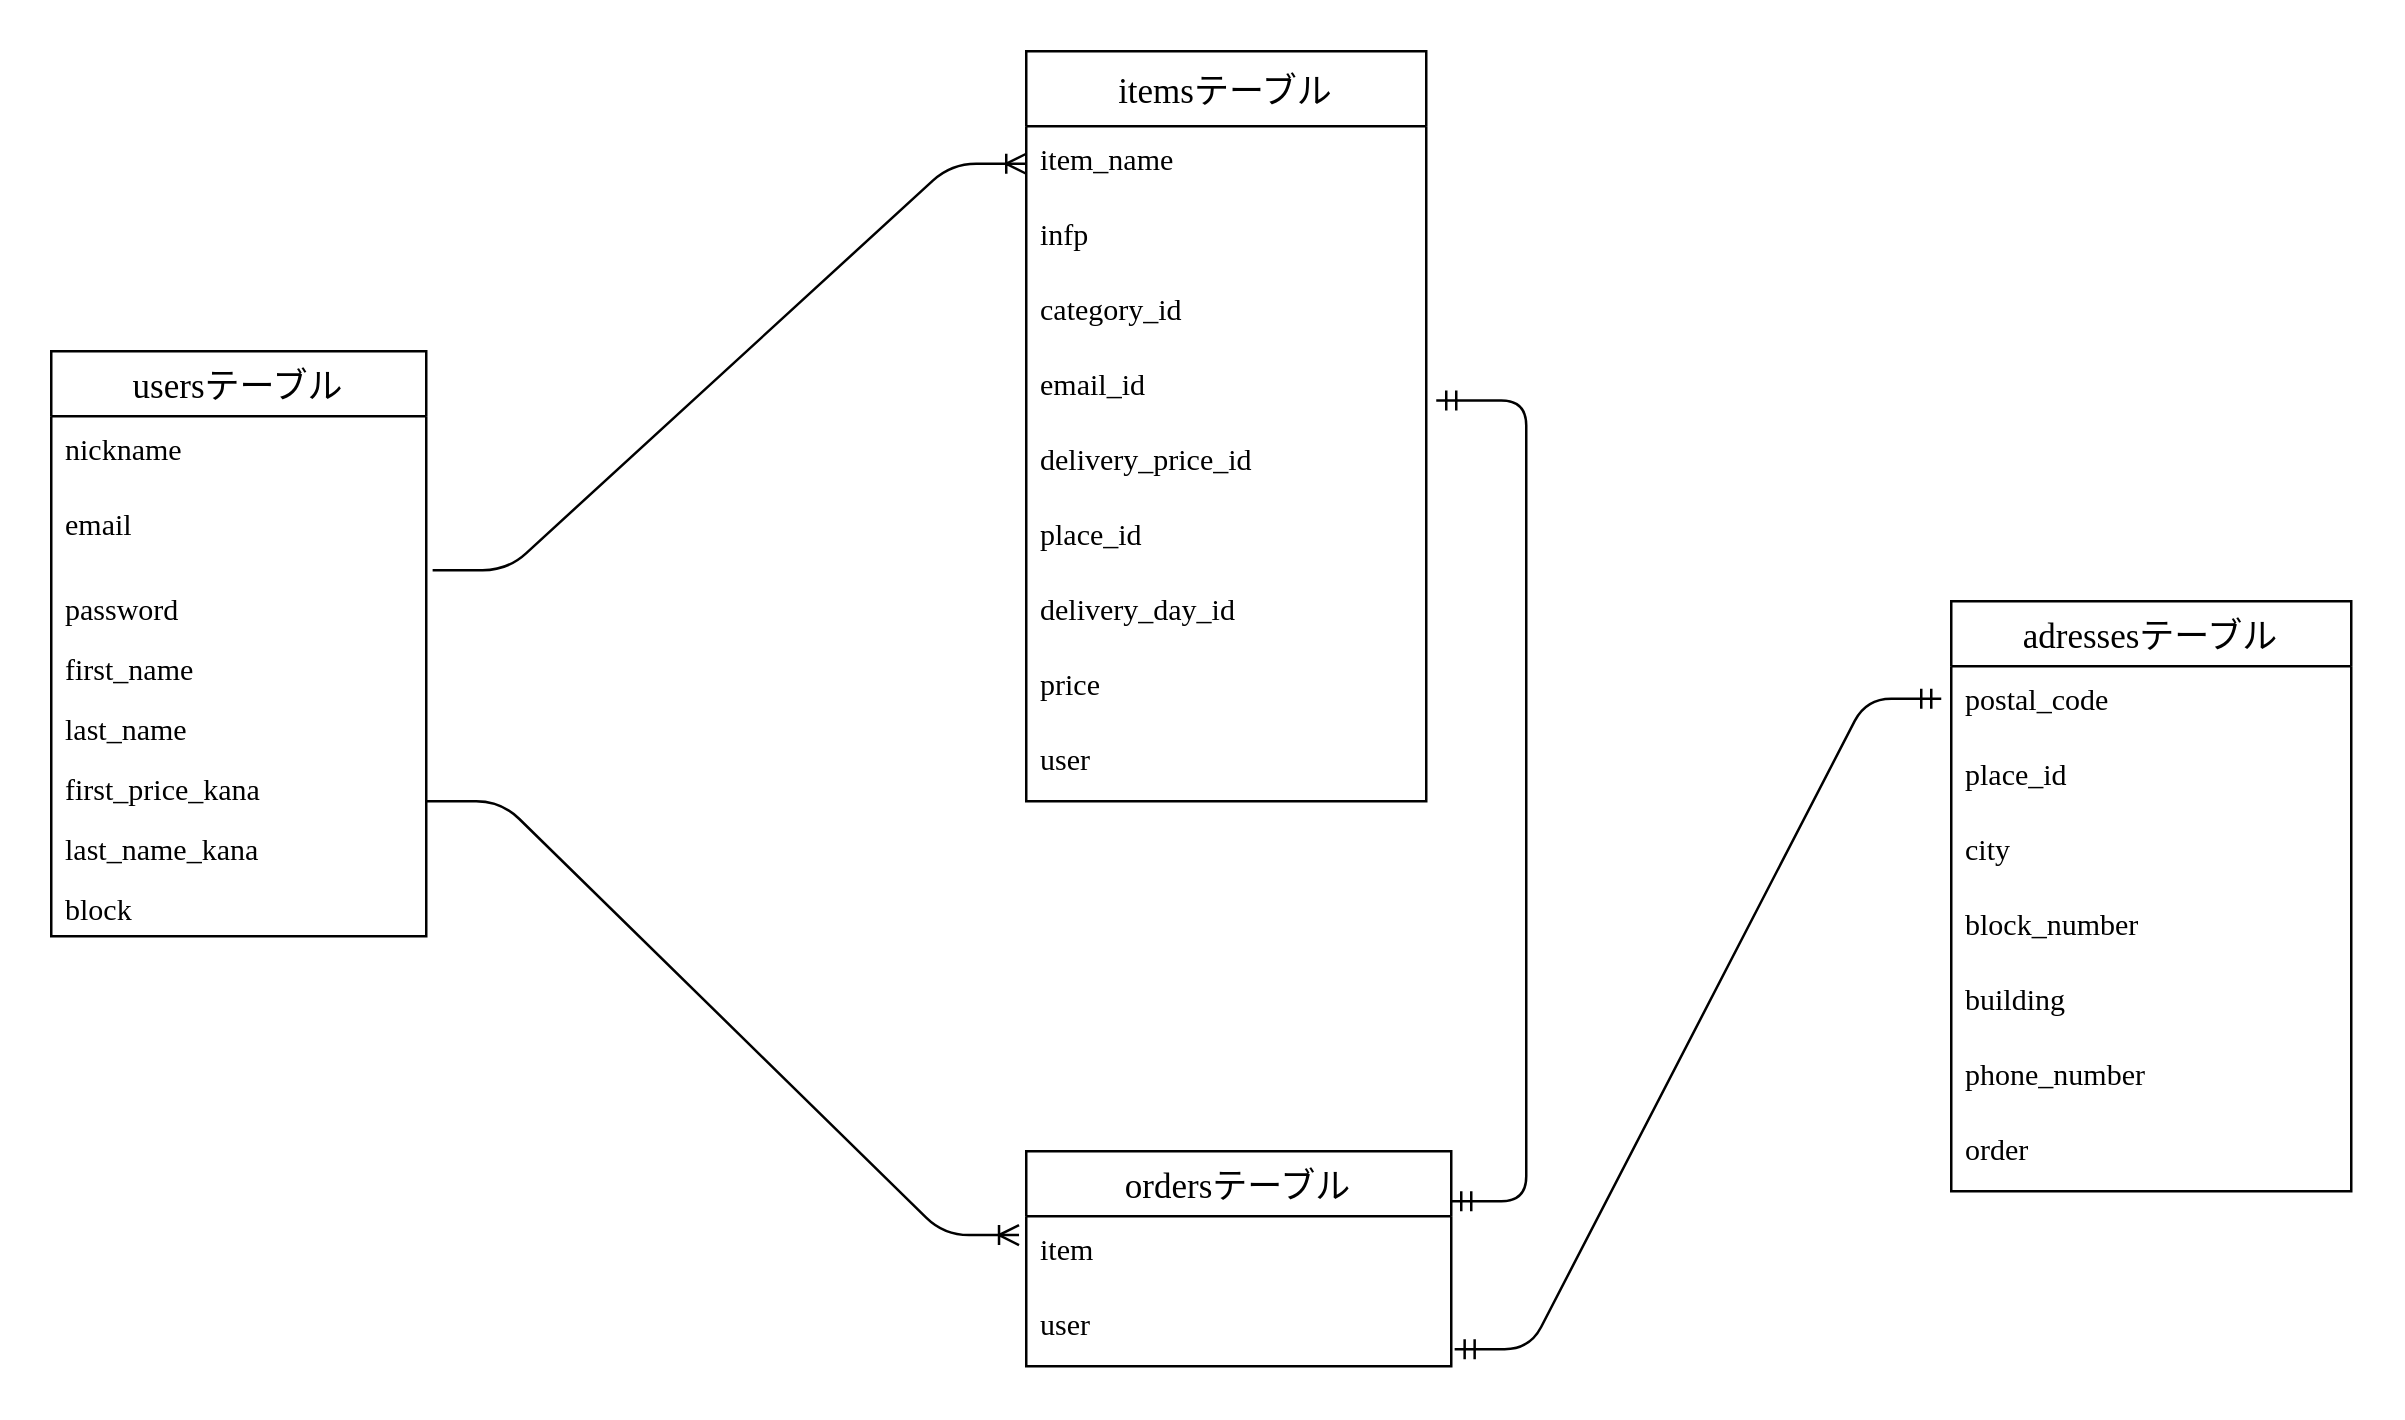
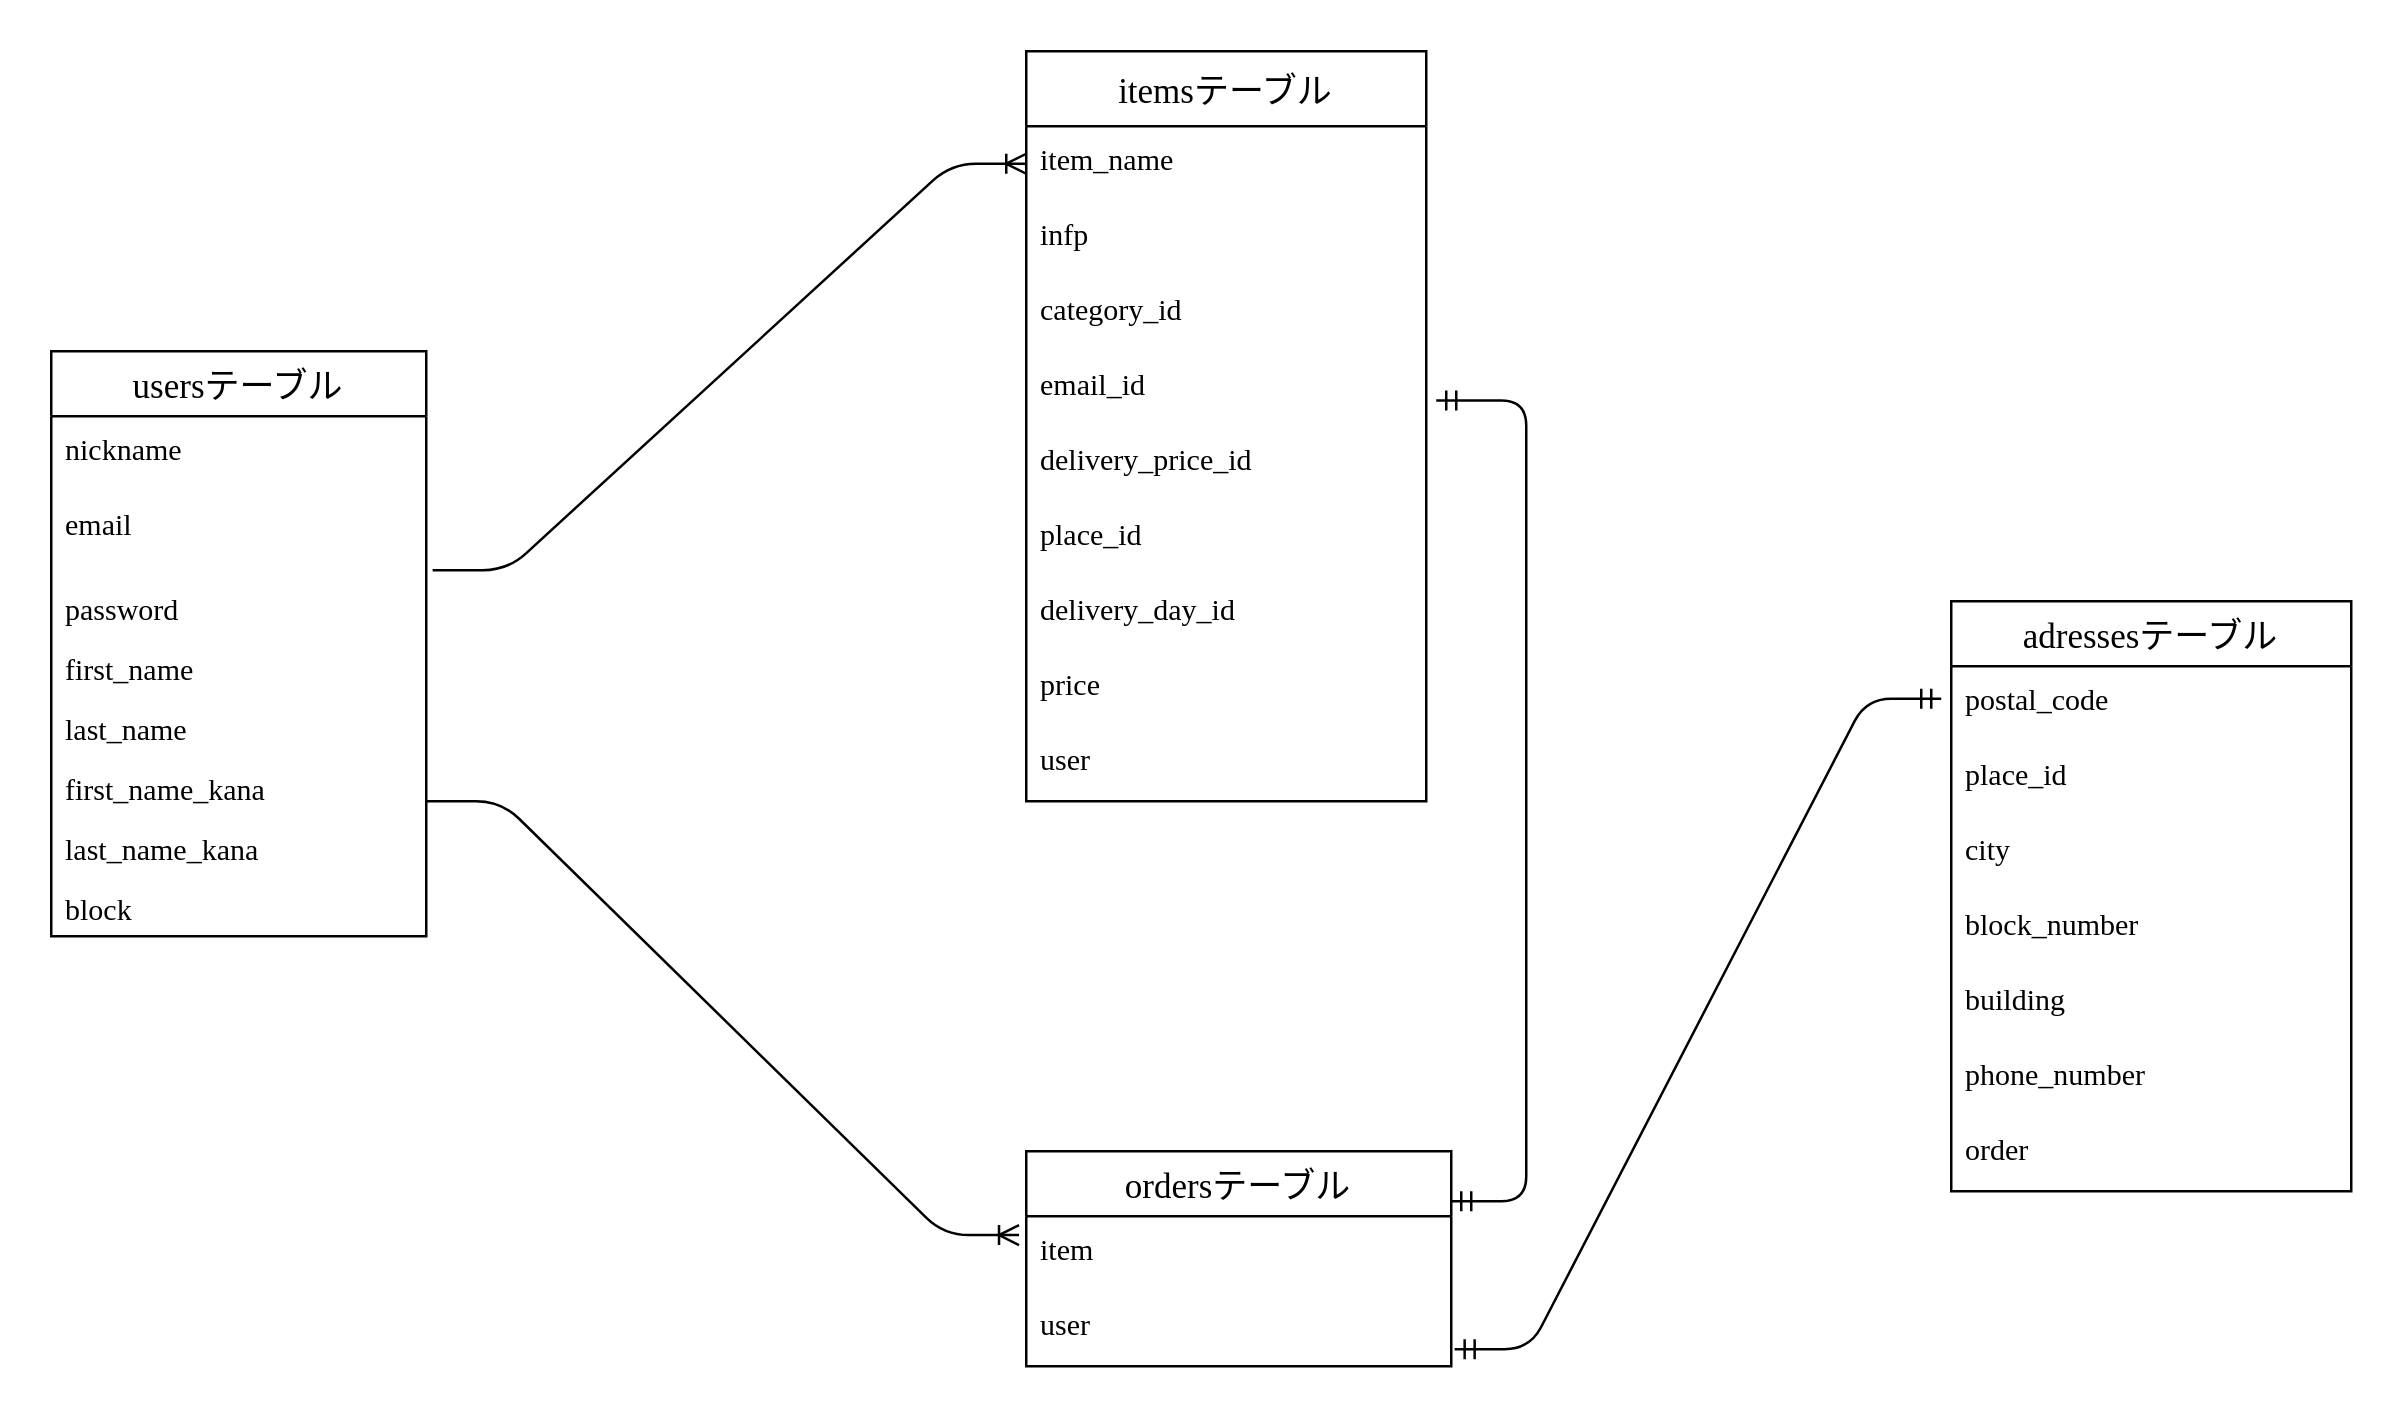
node "first_price_kana": label "first_price_kana" -> "first_name_kana"
